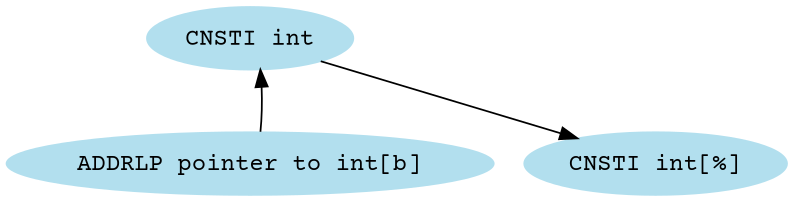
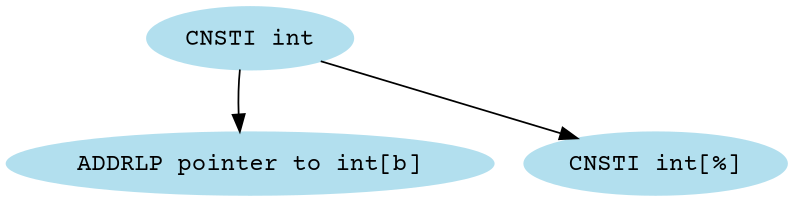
edge "ADDRLP pointer to int[b]" -> "CNSTI int": reversed
